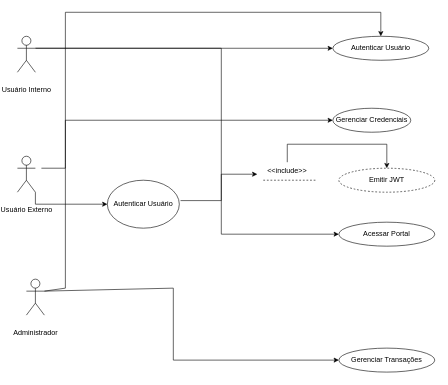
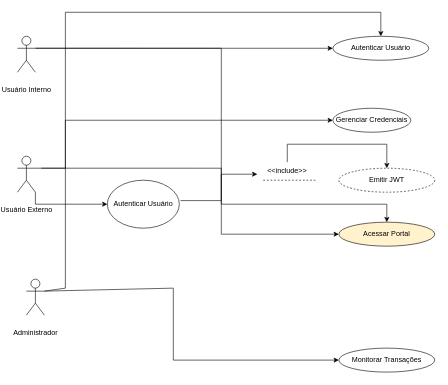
edge "Usuário Externo" -> "Acessar Portal": added
node "Acessar Portal": fillcolor #ffffff -> #fff2cc
node "Gerenciar Transações": label "Gerenciar Transações" -> "Monitorar Transações"
